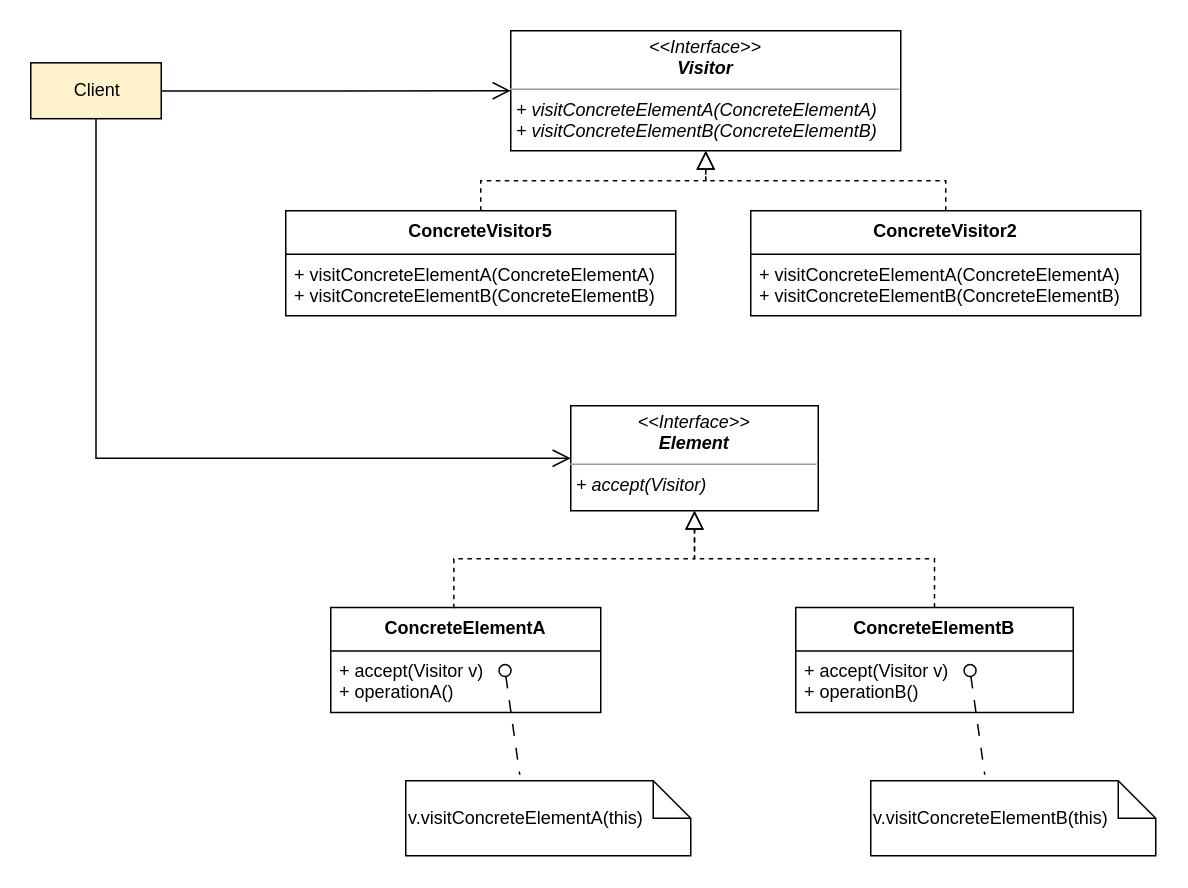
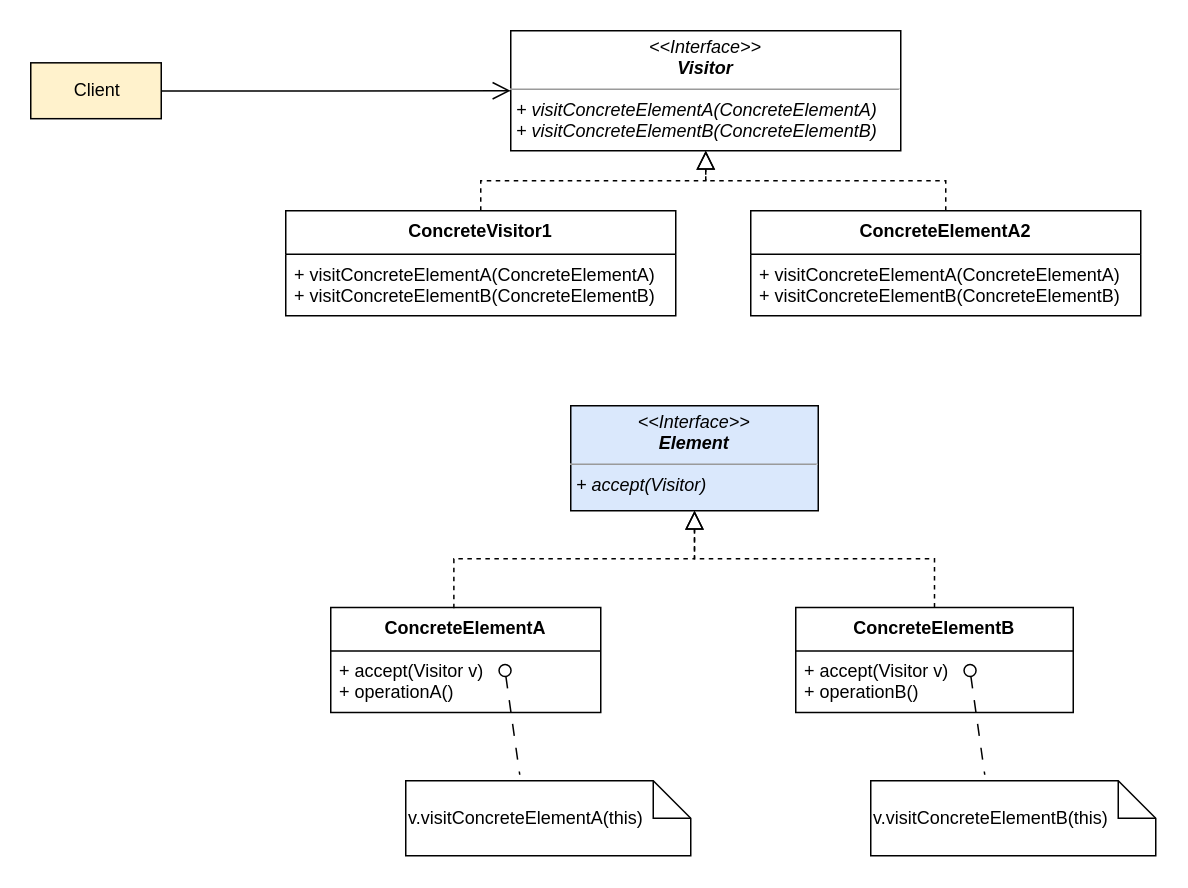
node "ConcreteVisitor5": label "ConcreteVisitor5" -> "ConcreteVisitor1"
node "ConcreteVisitor2": label "ConcreteVisitor2" -> "ConcreteElementA2"
edge "Client" -> "<<Interface>> Element + accept(Visitor)": removed
node "<<Interface>> Element + accept(Visitor)": fillcolor #ffffff -> #dae8fc
